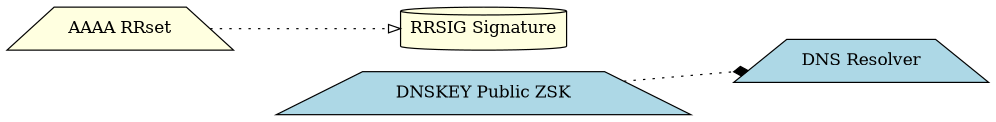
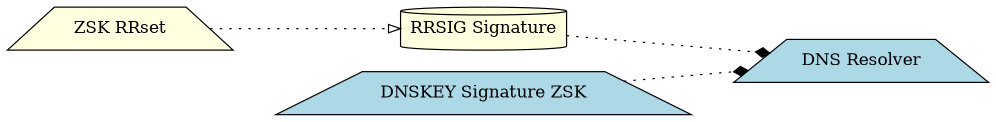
node "AAAA RRset": label "AAAA RRset" -> "ZSK RRset"
edge "RRSIG Signature" -> "DNS Resolver": added
node "DNSKEY Public ZSK": label "DNSKEY Public ZSK" -> "DNSKEY Signature ZSK"
